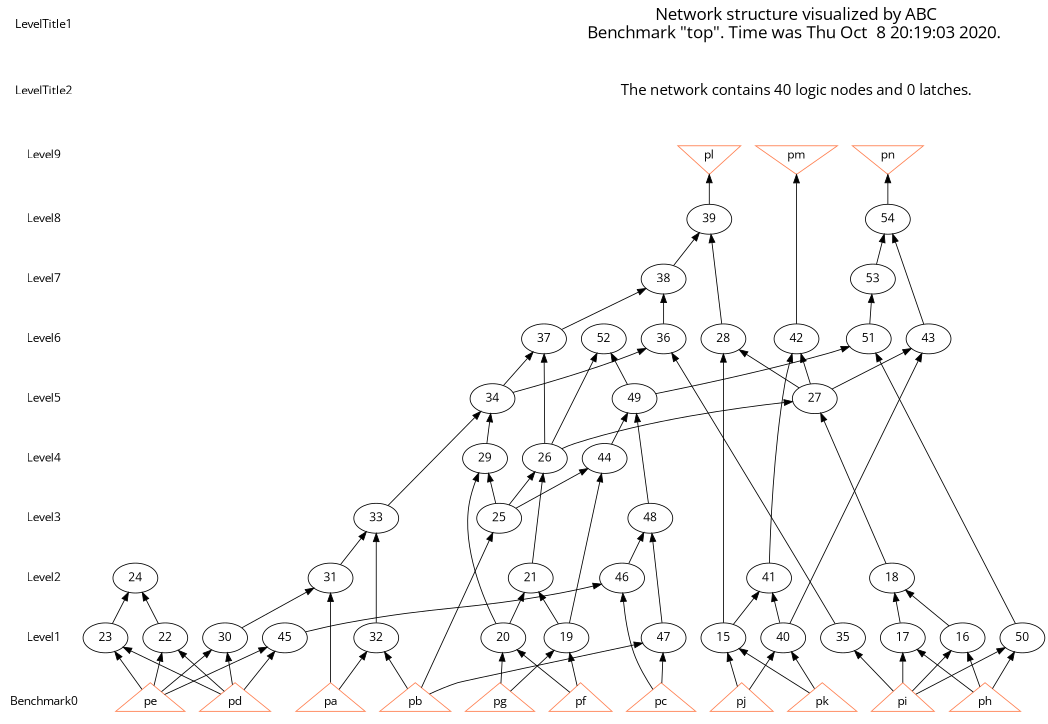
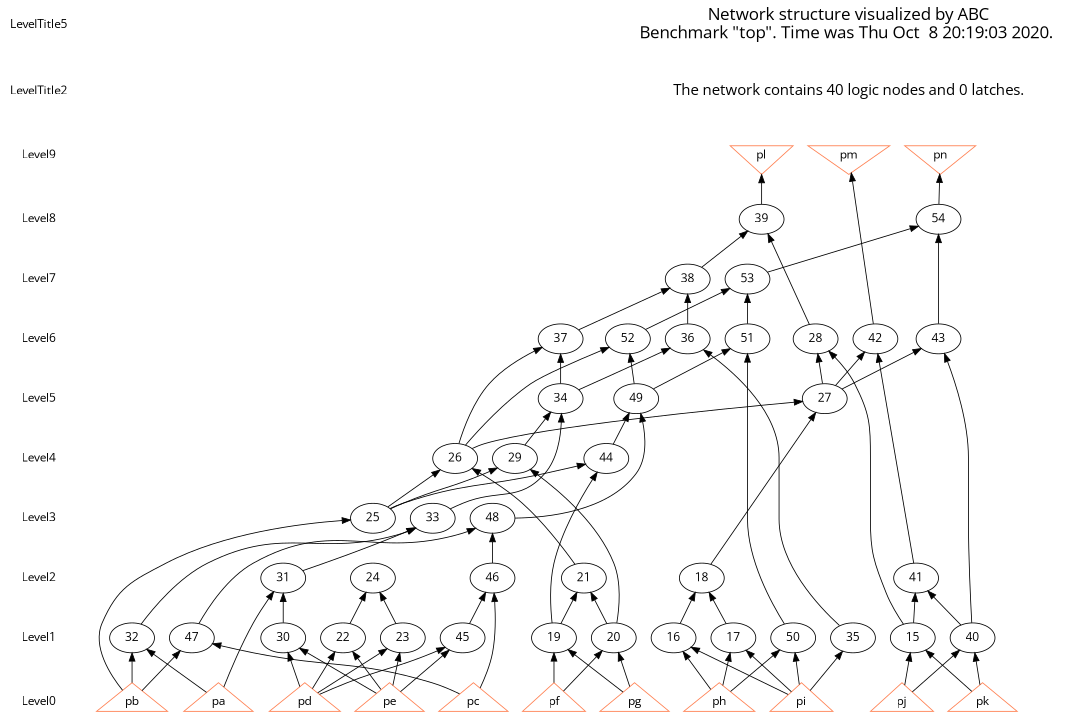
node "LevelTitle1": label "LevelTitle1" -> "LevelTitle5"
edge "52" -> "53": added
node "Benchmark0": label "Benchmark0" -> "Level0"
